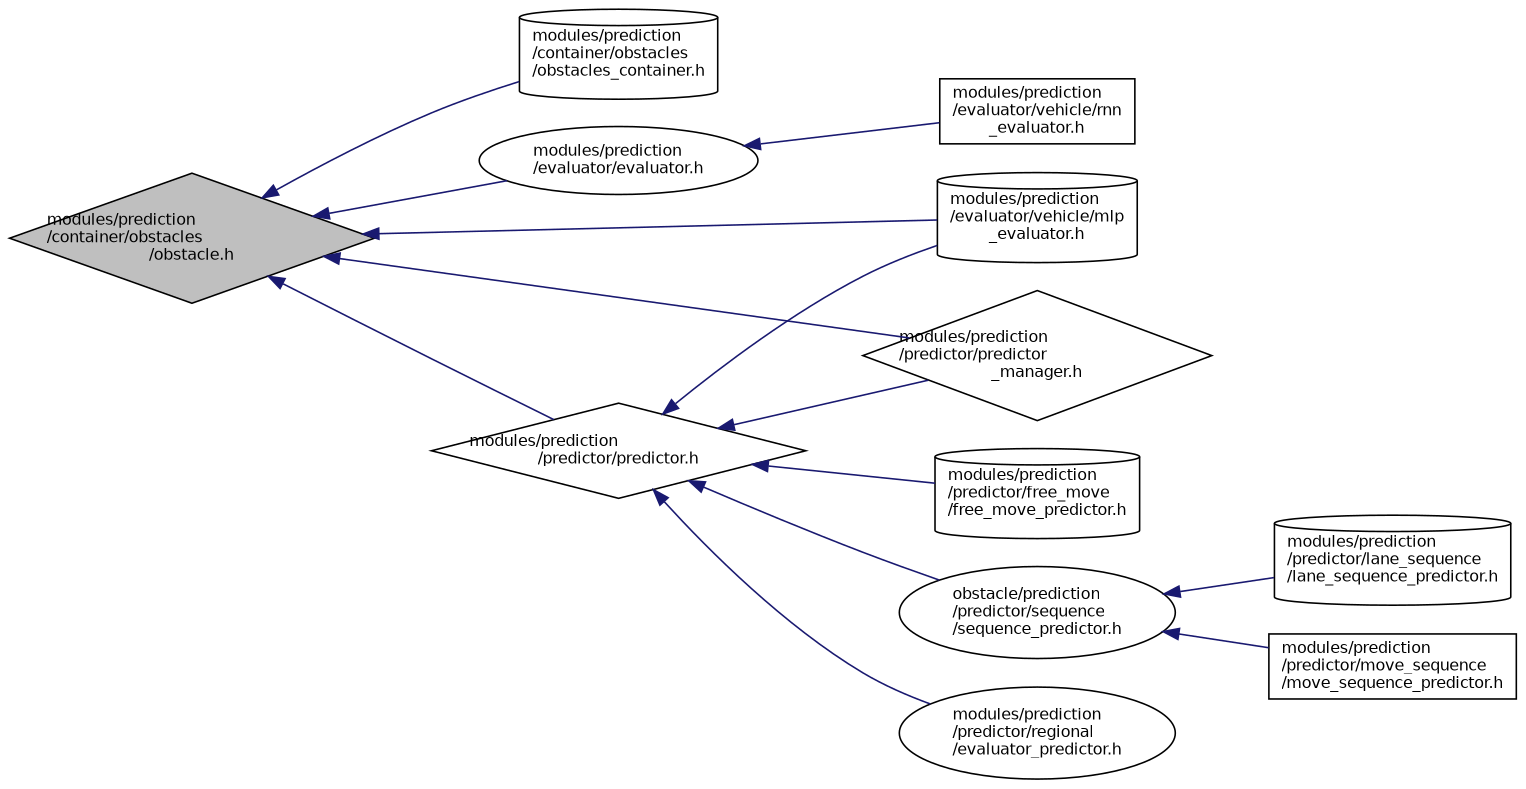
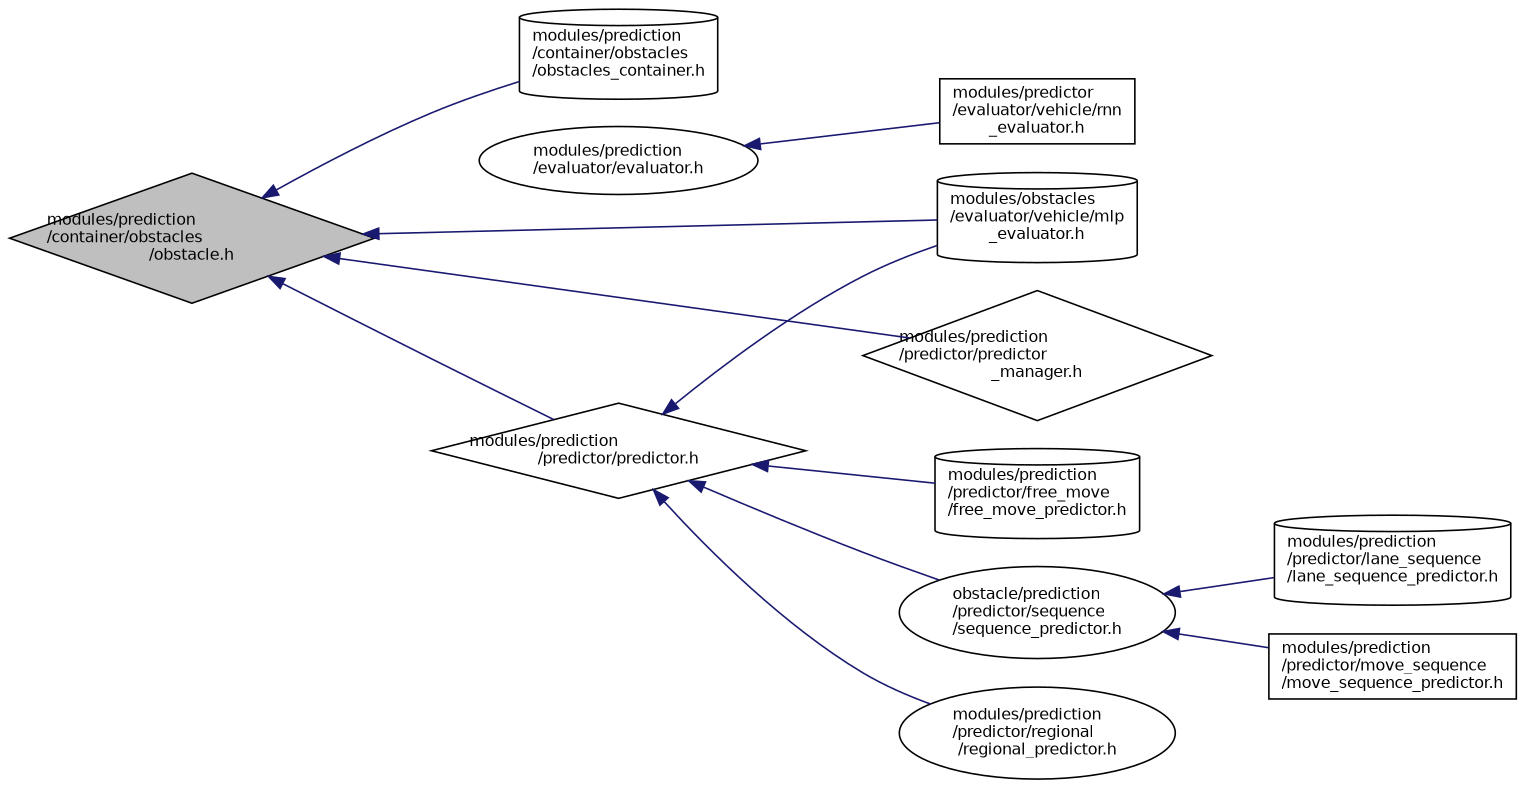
node "modules/prediction /evaluator/vehicle/rnn _evaluator.h": label "modules/prediction /evaluator/vehicle/rnn _evaluator.h" -> "modules/predictor /evaluator/vehicle/rnn _evaluator.h"
edge "modules/prediction /evaluator/evaluator.h" -> "modules/prediction /container/obstacles /obstacle.h": removed
node "modules/prediction /evaluator/vehicle/mlp _evaluator.h": label "modules/prediction /evaluator/vehicle/mlp _evaluator.h" -> "modules/obstacles /evaluator/vehicle/mlp _evaluator.h"
edge "modules/prediction /predictor/predictor _manager.h" -> "modules/prediction /predictor/predictor.h": removed
node "modules/prediction /predictor/regional /evaluator_predictor.h": label "modules/prediction /predictor/regional /evaluator_predictor.h" -> "modules/prediction /predictor/regional /regional_predictor.h"
